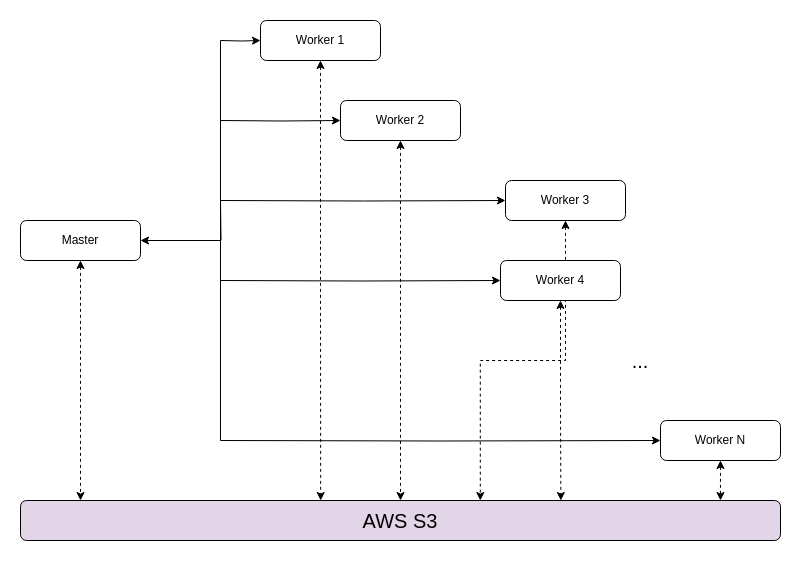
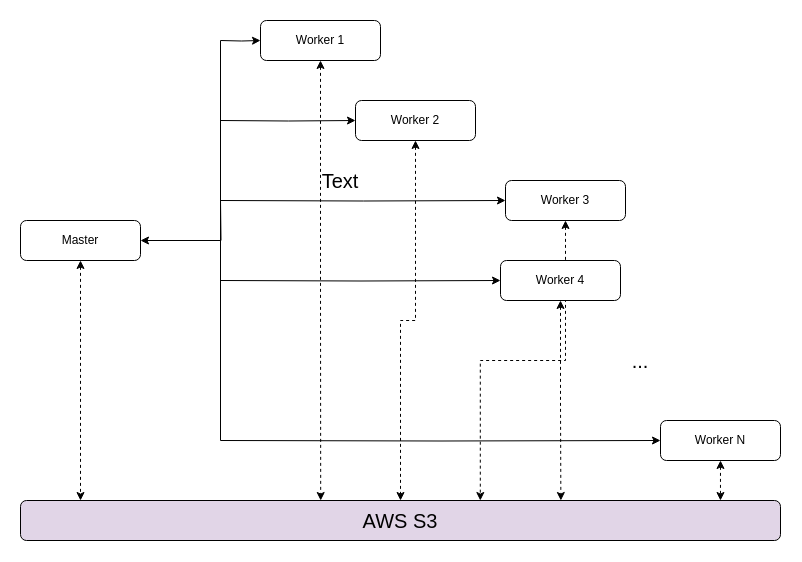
node "Worker 2": moved (401, 121) -> (416, 121)
node "Text": added
